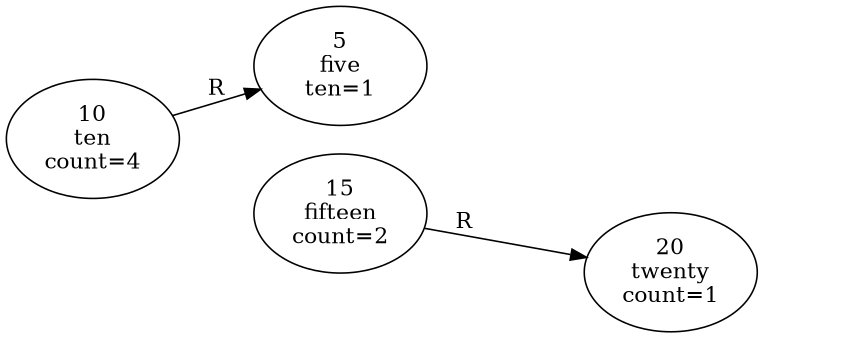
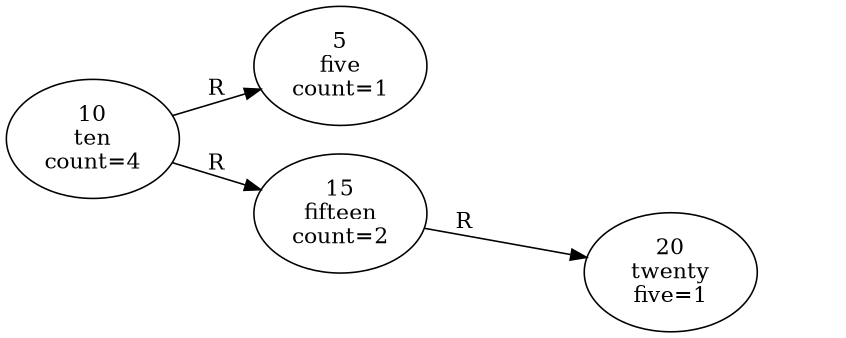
node "5 five ten=1": label "5 five ten=1" -> "5 five count=1"
edge "10 ten count=4" -> "15 fifteen count=2": added, label "R"
node "20 twenty count=1": label "20 twenty count=1" -> "20 twenty five=1"
